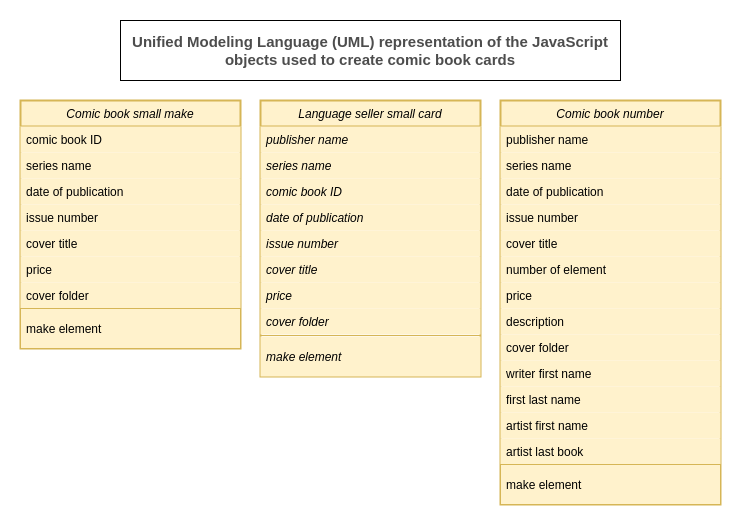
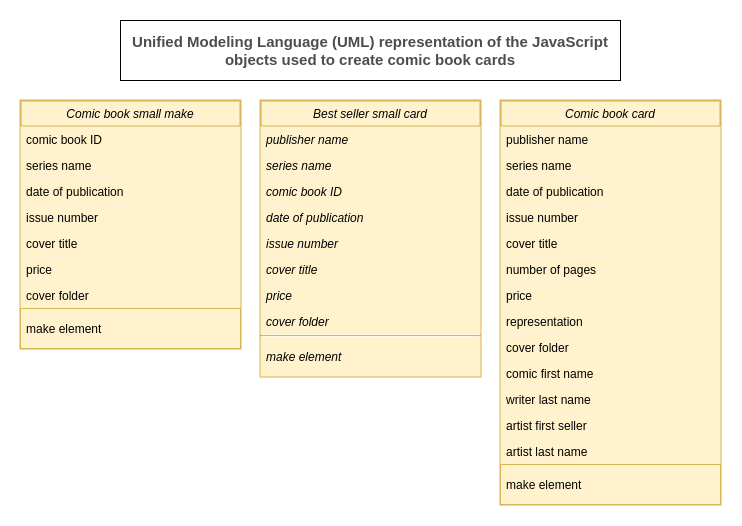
node "Language seller small card": label "Language seller small card" -> "Best seller small card"
node "Comic book number": label "Comic book number" -> "Comic book card"
node "number of element": label "number of element" -> "number of pages"
node "description": label "description" -> "representation"
node "writer first name": label "writer first name" -> "comic first name"
node "first last name": label "first last name" -> "writer last name"
node "artist first name": label "artist first name" -> "artist first seller"
node "artist last book": label "artist last book" -> "artist last name"
